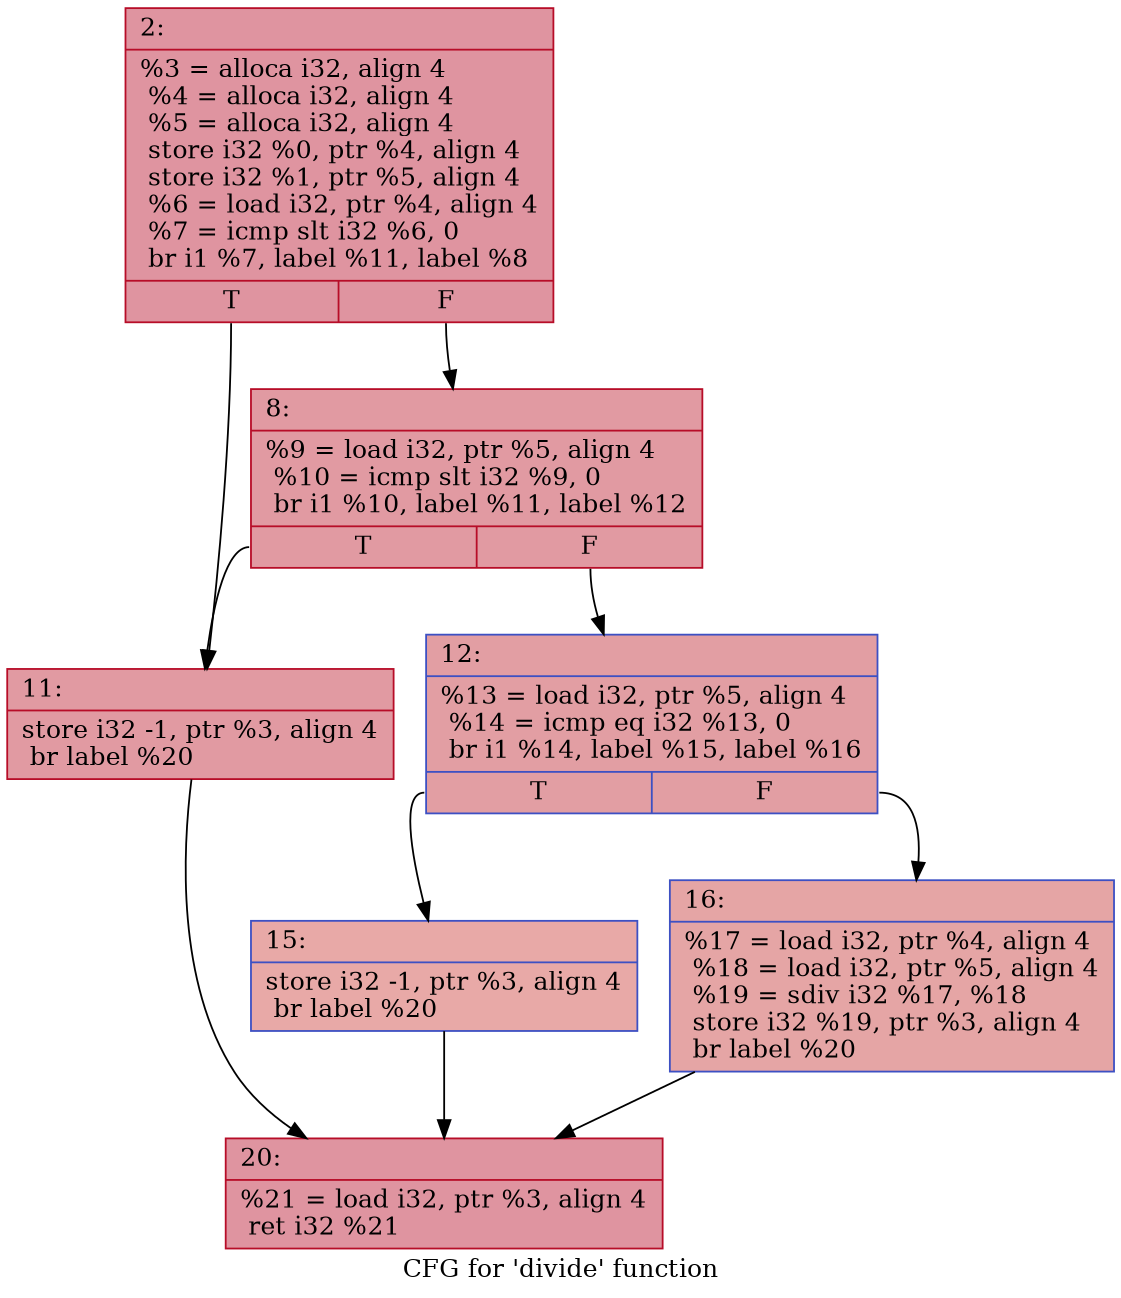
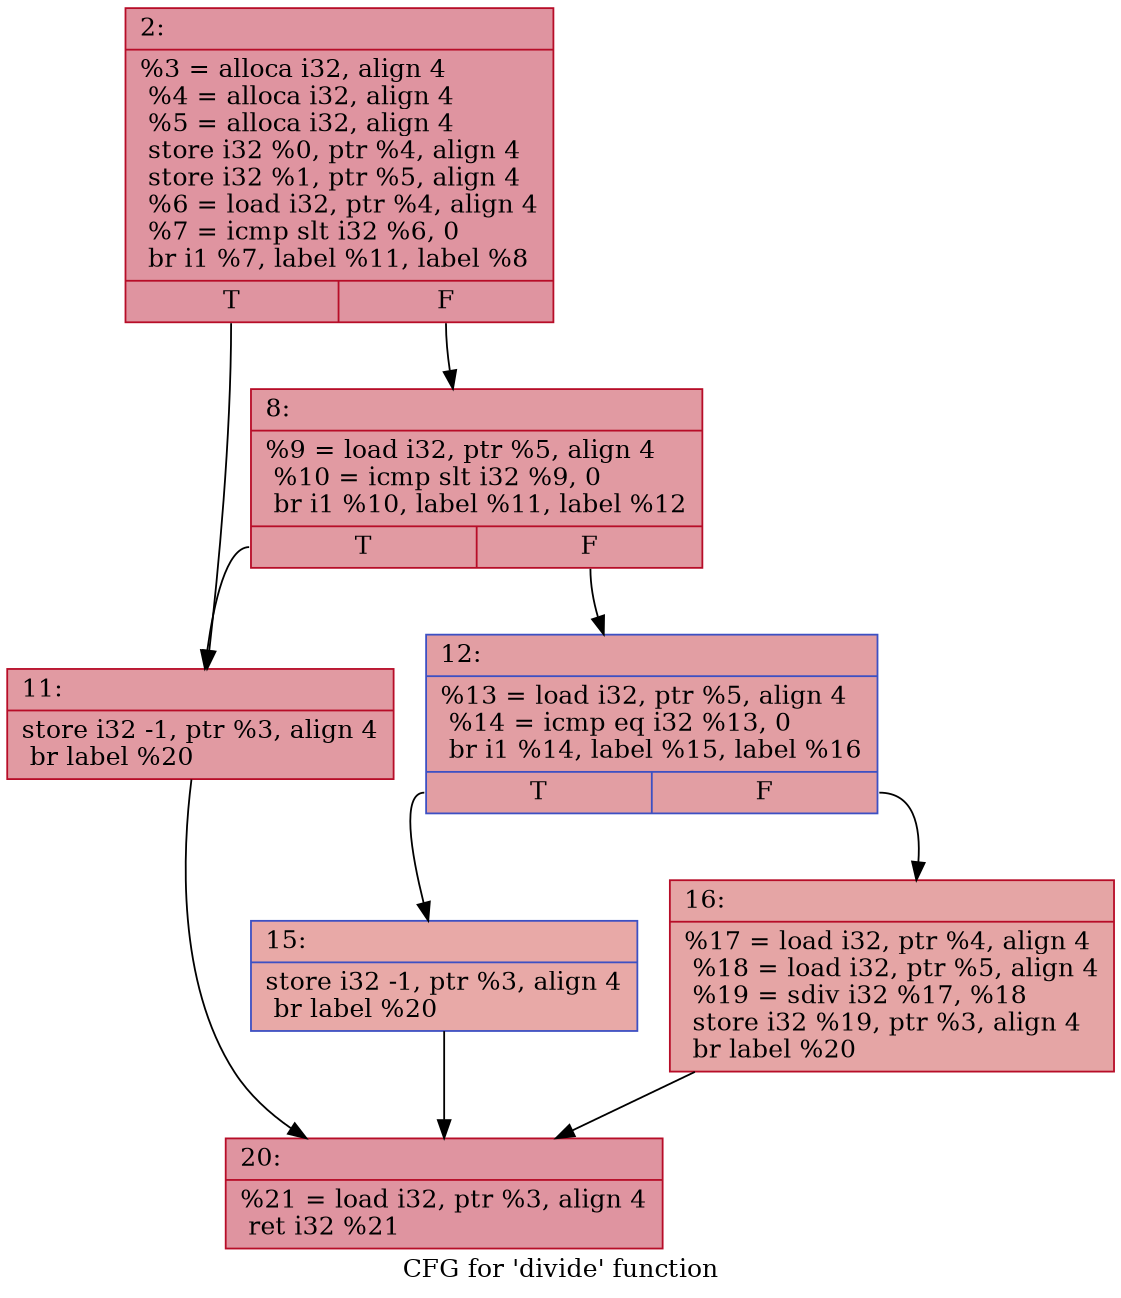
node "16:": color #3d50c3ff -> #b70d28ff
